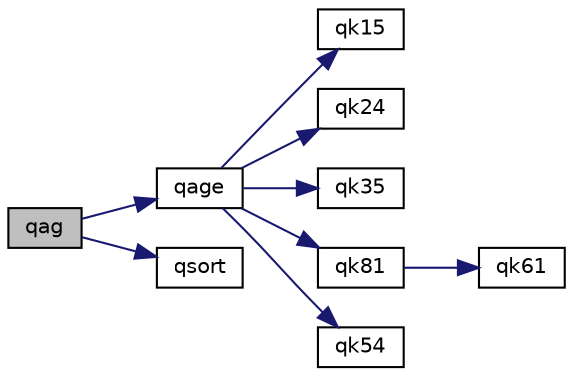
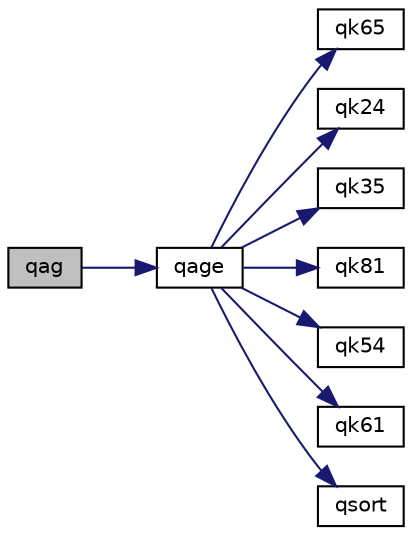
node "qk15": label "qk15" -> "qk65"
edge "qag" -> "qsort": now "qage" -> "qsort"
edge "qk81" -> "qk61": now "qage" -> "qk61"
